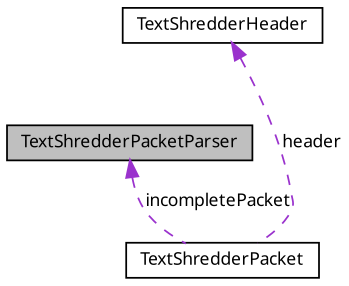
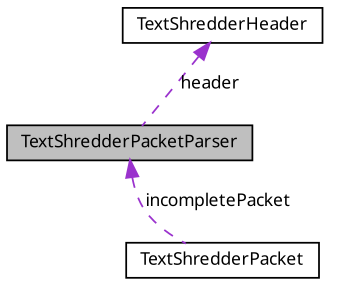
edge "TextShredderPacket" -> "TextShredderHeader": now "TextShredderPacketParser" -> "TextShredderHeader"
